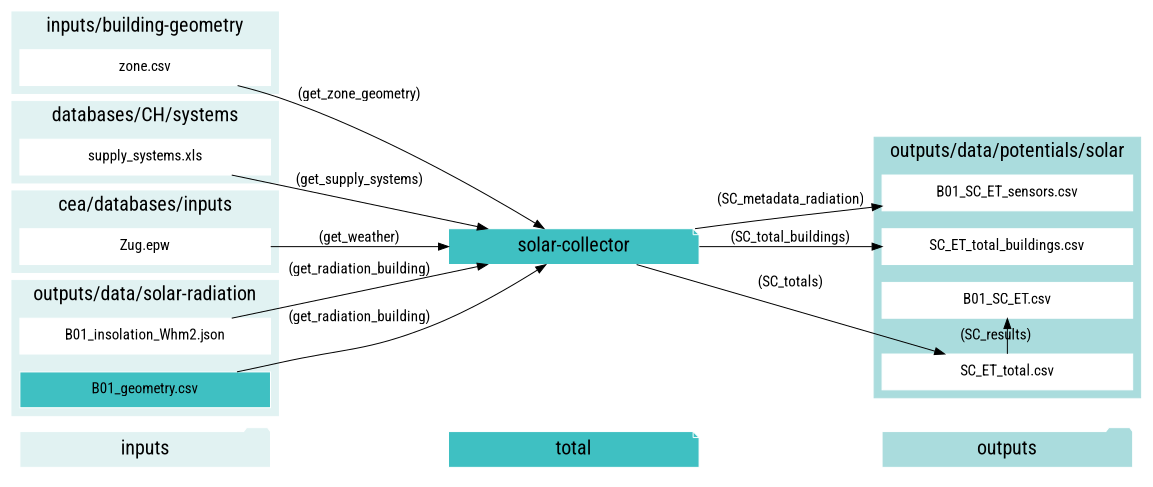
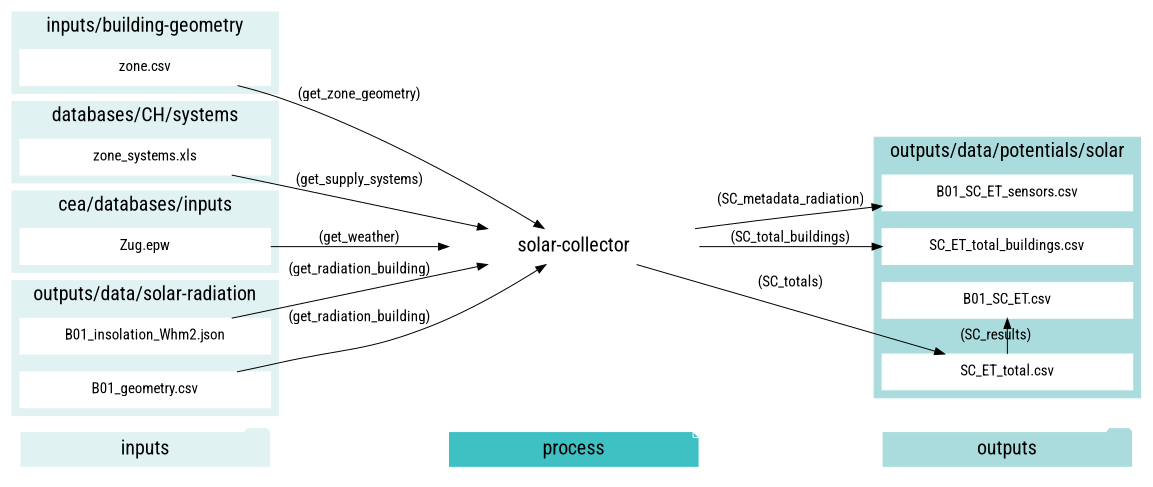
node "supply_systems.xls": label "supply_systems.xls" -> "zone_systems.xls"
node "solar-collector": fillcolor #3fc0c2 -> white
node "B01_geometry.csv": fillcolor #3fc0c2 -> white
node "total": label "total" -> "process"
